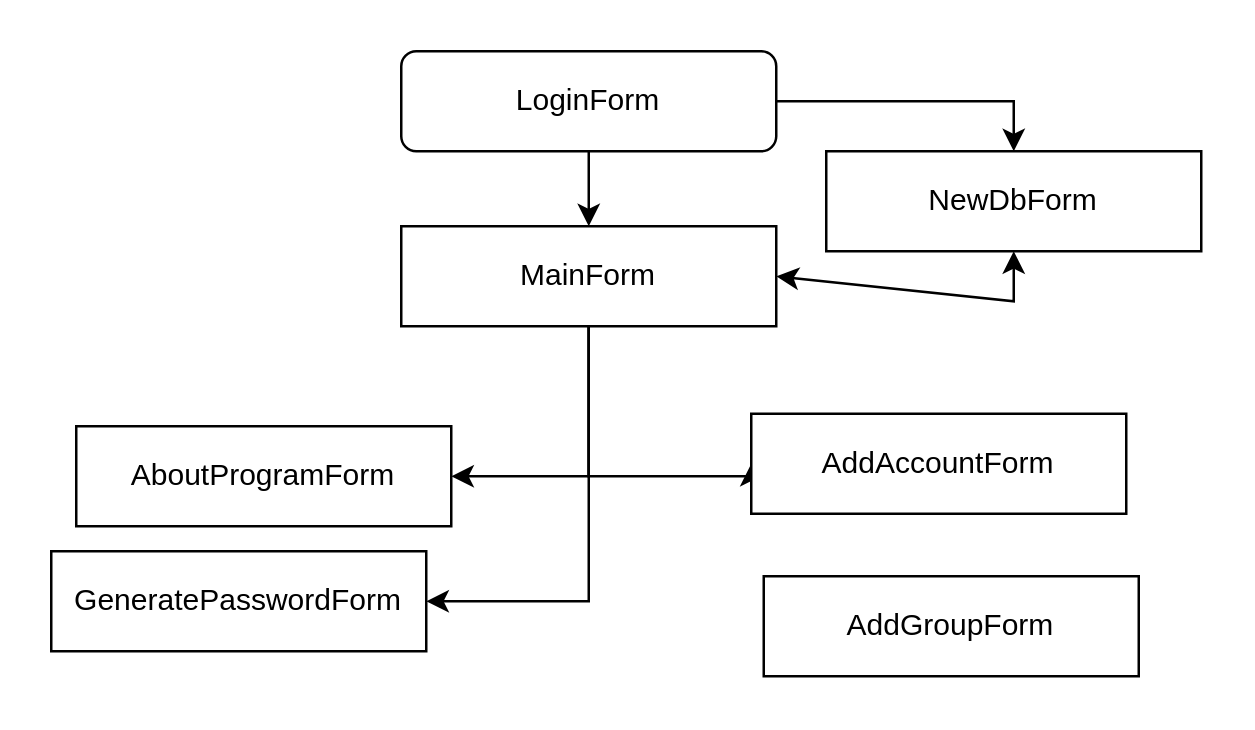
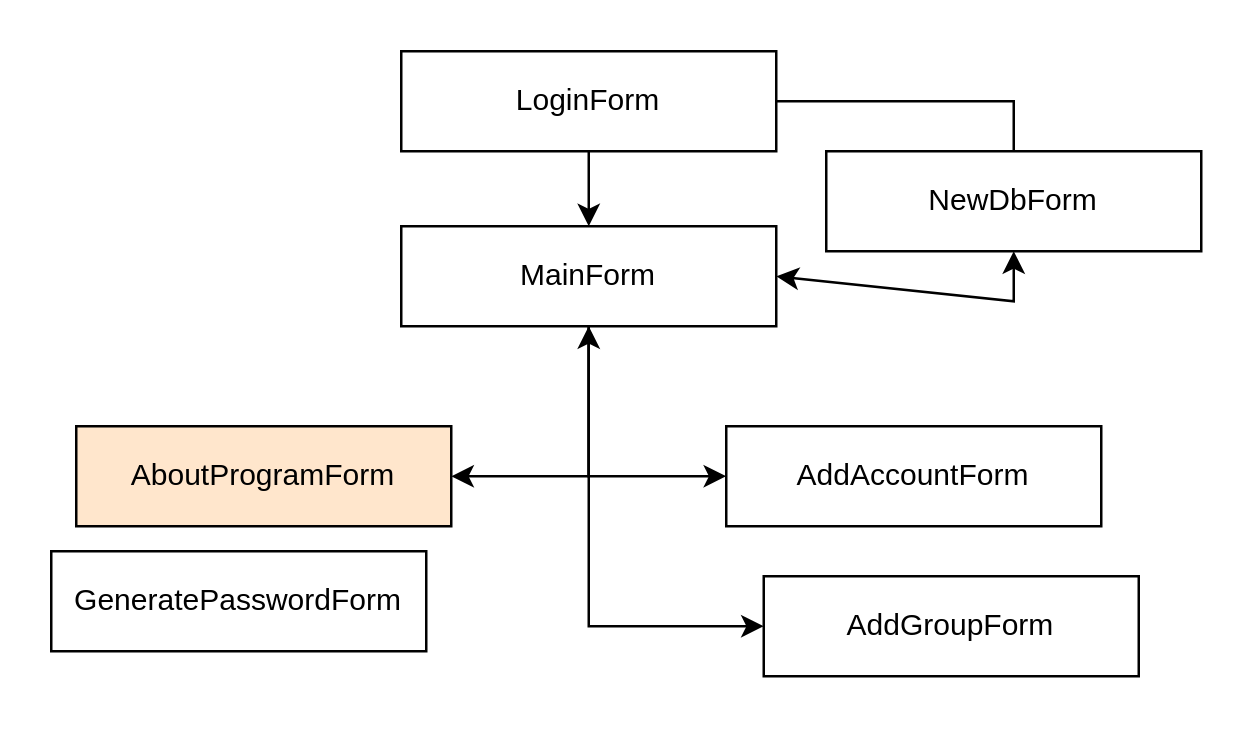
node "LoginForm": shape rounded rectangle -> rectangle
edge "LoginForm" -> "NewDbForm": arrowhead classic -> none
node "AddAccountForm": moved (939, 464) -> (914, 476)
node "AboutProgramForm": fillcolor #ffffff -> #ffe6cc
edge "MainForm" -> "GeneratePasswordForm": removed
edge "MainForm" -- "AddGroupForm": added
